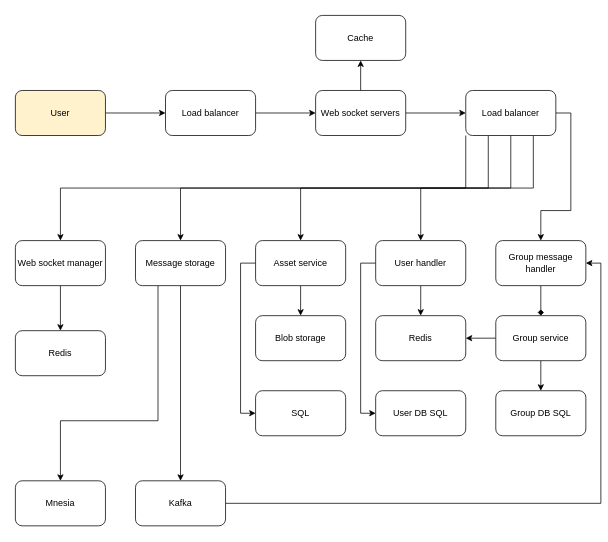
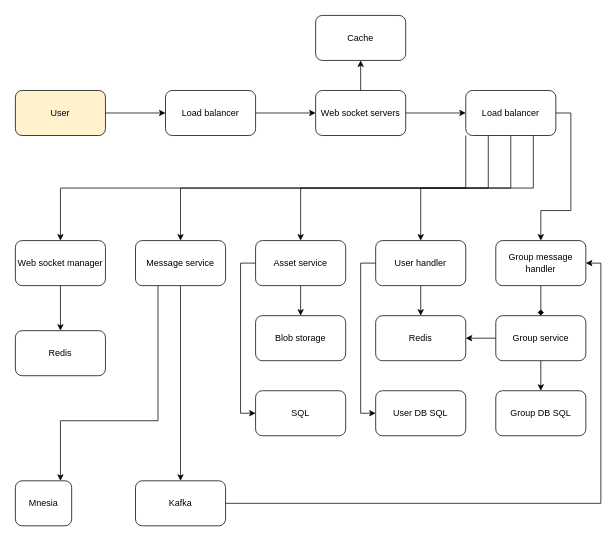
node "Message storage": label "Message storage" -> "Message service"
node "Mnesia": size 90x45 -> 56x45
